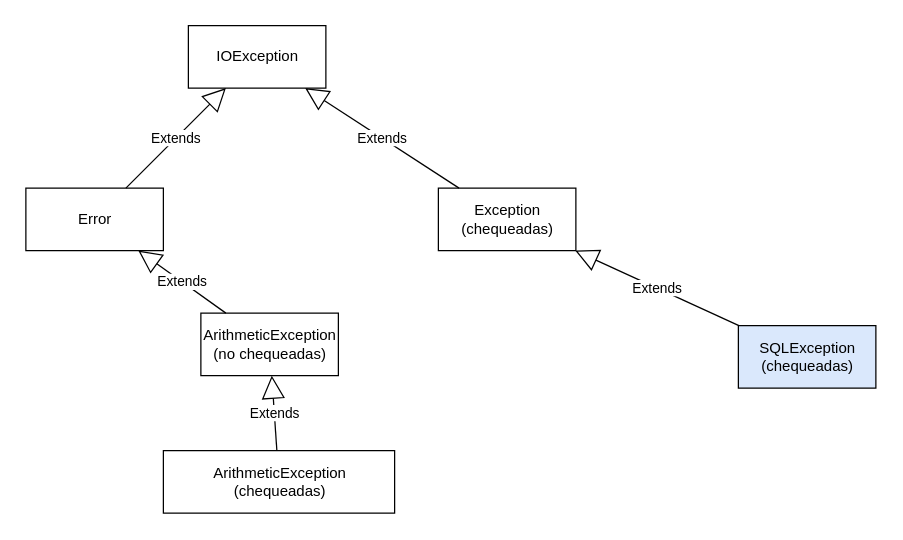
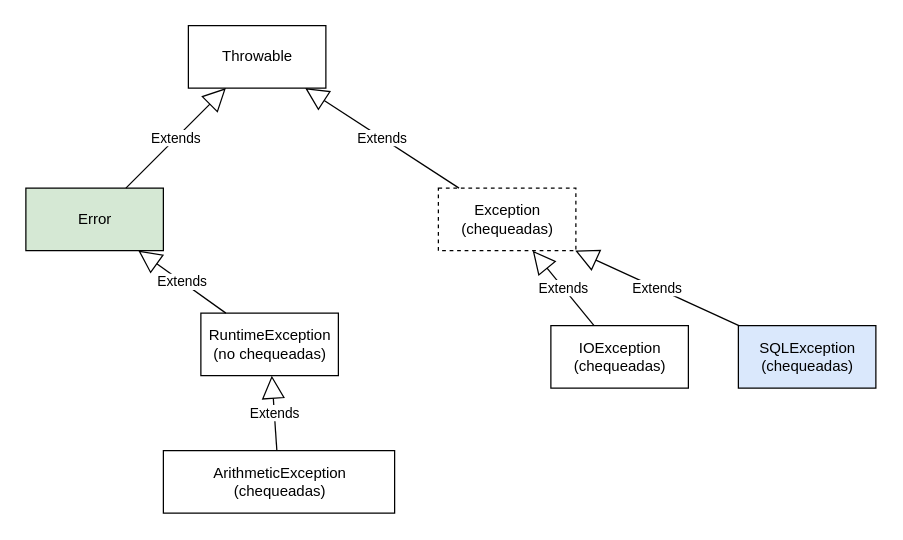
node "IOException": label "IOException" -> "Throwable"
node "Error": fillcolor #ffffff -> #d5e8d4
node "Exception (chequeadas)": style solid -> dashed
edge "IOException (chequeadas)" -> "Exception (chequeadas)": added, label "Extends"
node "ArithmeticException (no chequeadas)": label "ArithmeticException (no chequeadas)" -> "RuntimeException (no chequeadas)"
node "IOException (chequeadas)": added
